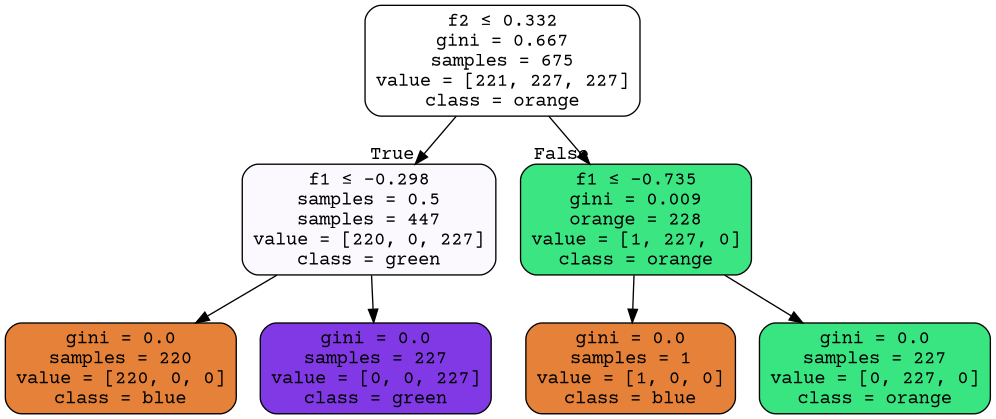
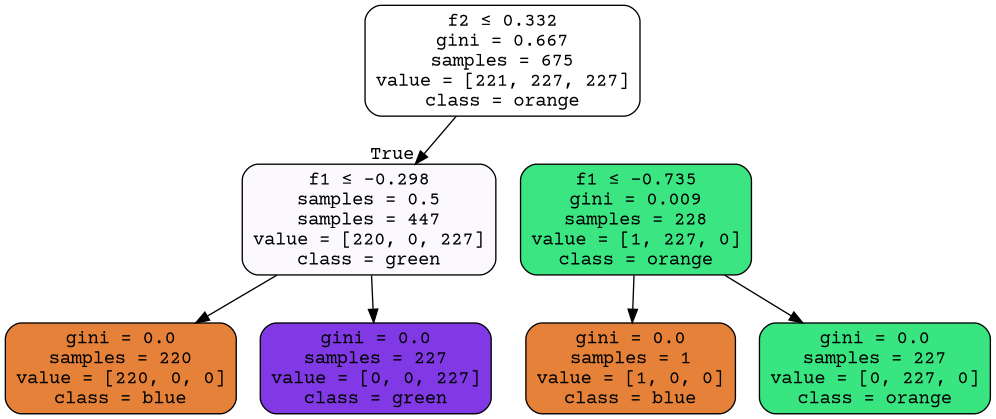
edge "f2 ≤ 0.332" -> "f1 ≤ -0.735": removed
node "f1 ≤ -0.735": text "orange = 228" -> "samples = 228"
